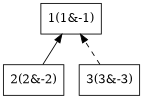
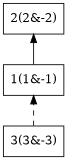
edge "2(2&-2)" -> "1(1&-1)": reversed
